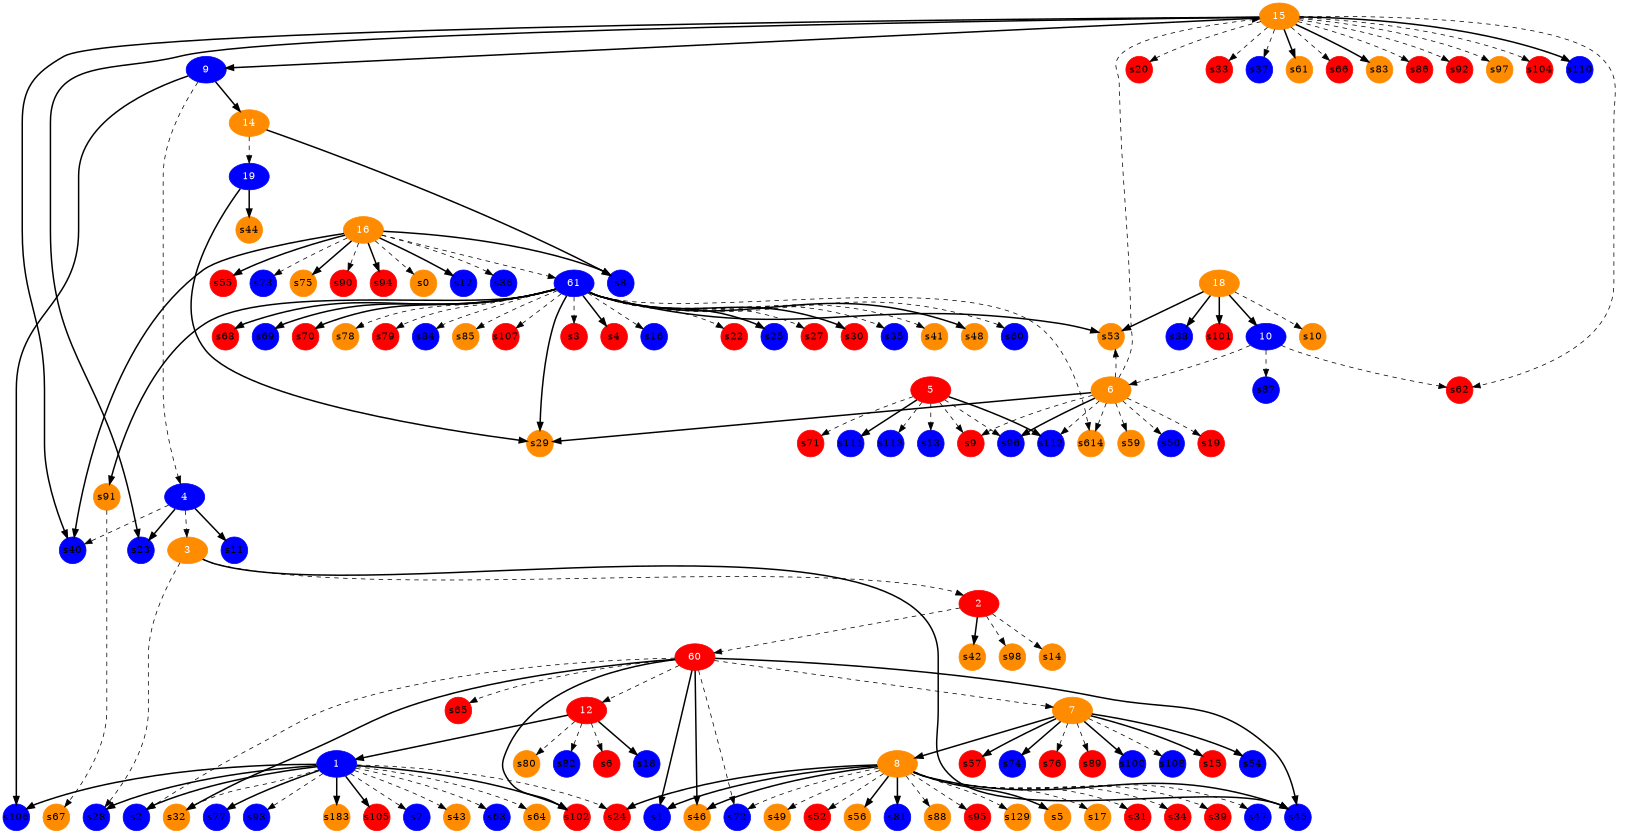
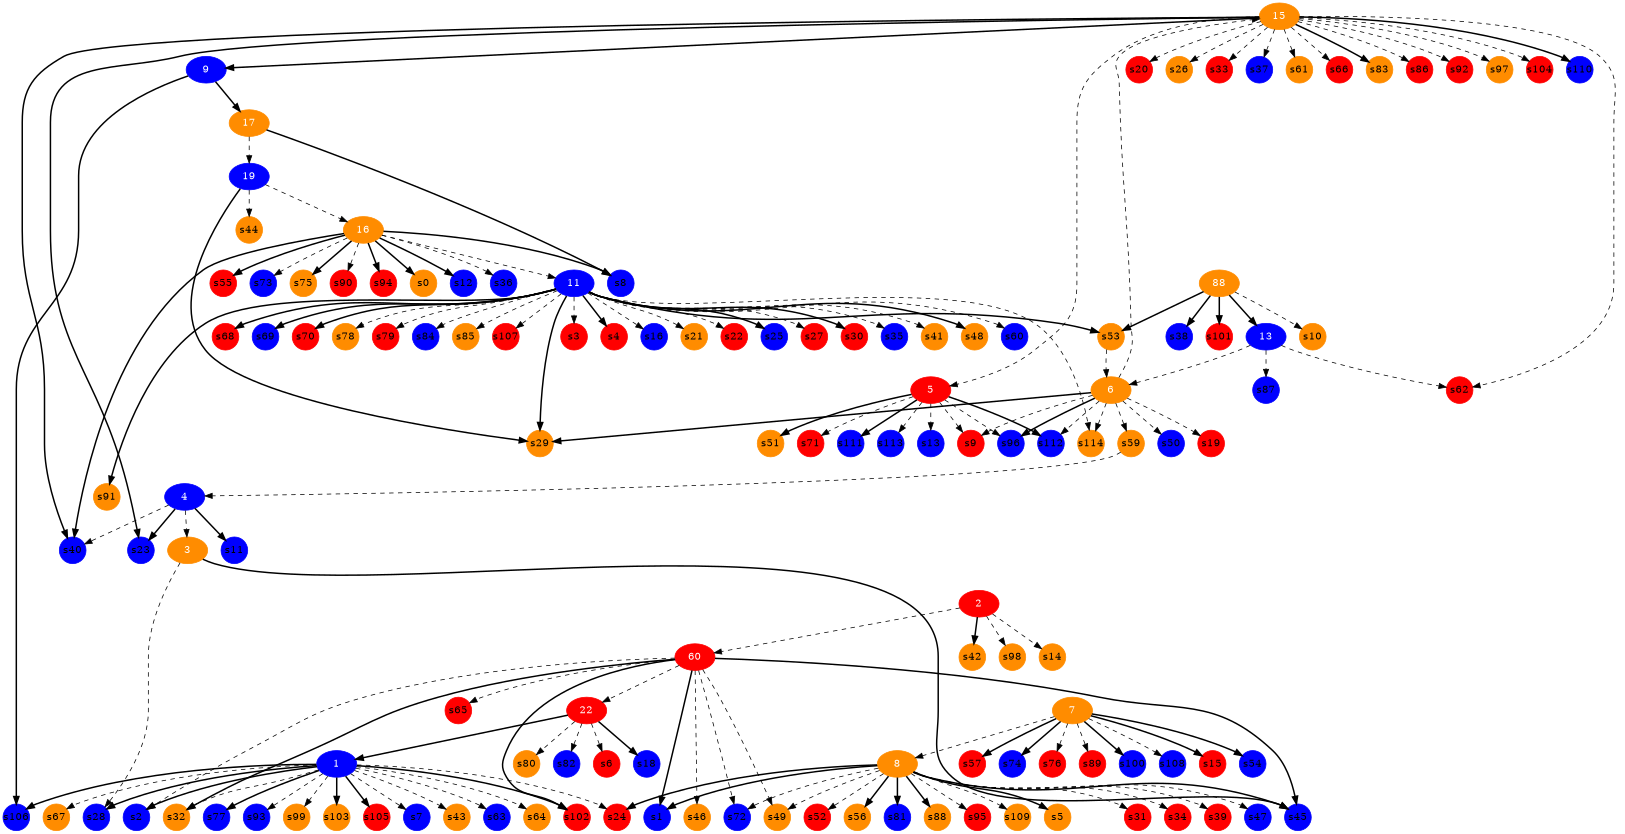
edge "15" -> "s61": style bold -> dashed
node "s26": added
node "14": label "14" -> "17"
edge "15" -> "5": added
edge "19" -> "s44": style bold -> dashed
edge "19" -> "16": added
edge "16" -> "s0": style dashed -> bold
edge "9" -> "4": now "s59" -> "4"
node "61": label "61" -> "11"
node "18": label "18" -> "88"
node "s21": added
node "10": label "10" -> "13"
edge "6" -> "s53": reversed
node "s51": added
node "s614": label "s614" -> "s114"
edge "3" -> "2": removed
edge "s91" -> "s67": now "1" -> "s67"
edge "60" -> "7": now "60" -> "s49"
node "12": label "12" -> "22"
edge "60" -> "s46": style bold -> dashed
edge "7" -> "8": style bold -> dashed
edge "8" -> "s46": removed
edge "8" -> "s88": style dashed -> bold
node "s99": added
node "s183": label "s183" -> "s103"
node "s129": label "s129" -> "s109"
node "s17": removed
